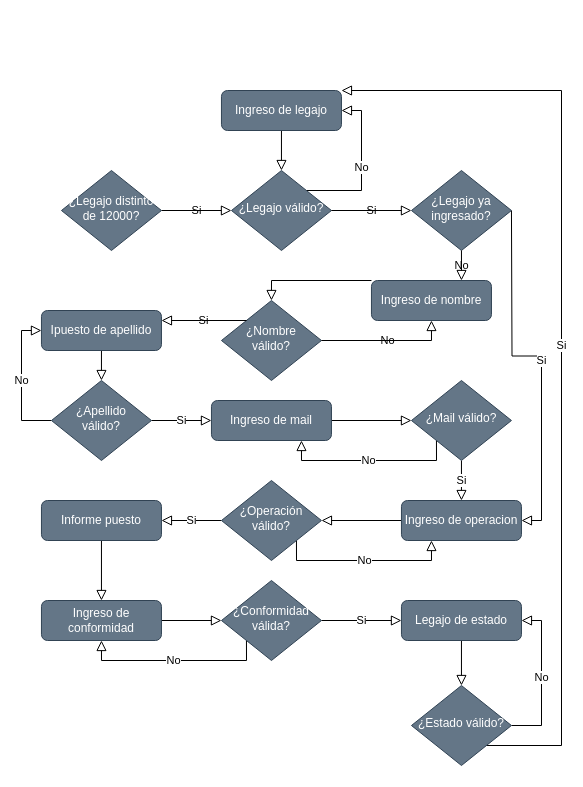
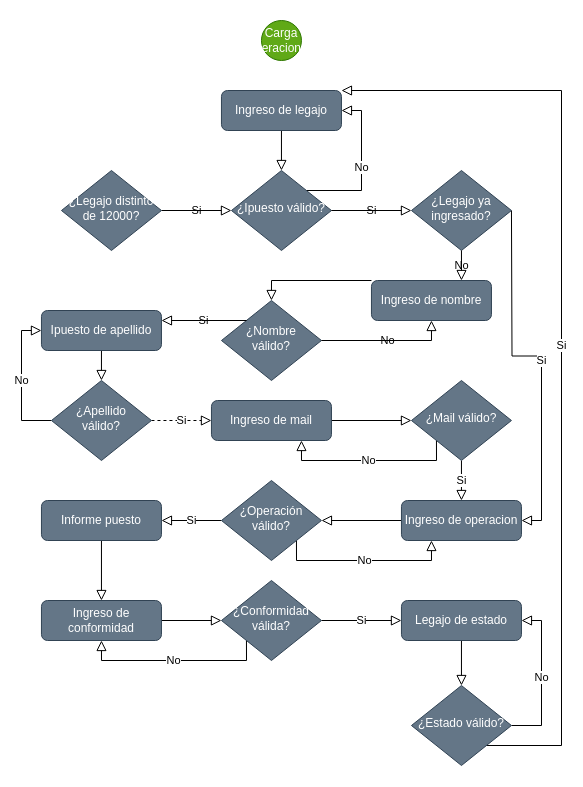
node "Carga operaciones": added
node "¿Legajo válido?": label "¿Legajo válido?" -> "¿Ipuesto válido?"
edge "¿Apellido válido?" -> "Ingreso de mail": style solid -> dashed
